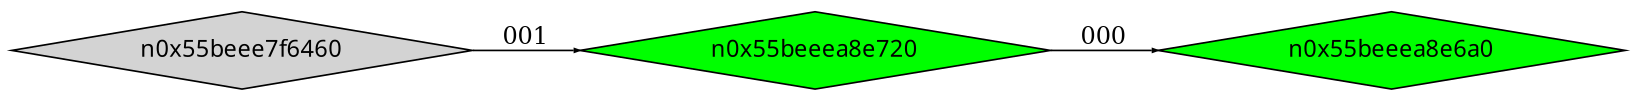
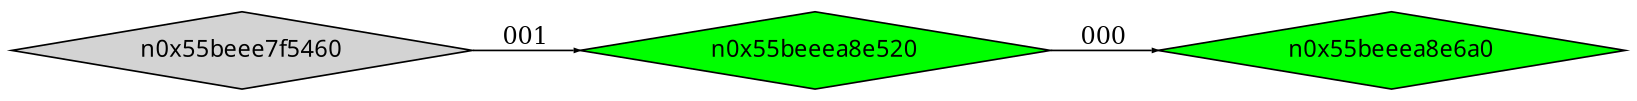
node "n0x55beee7f6460": label "n0x55beee7f6460" -> "n0x55beee7f5460"
node "n0x55beeea8e720": label "n0x55beeea8e720" -> "n0x55beeea8e520"
